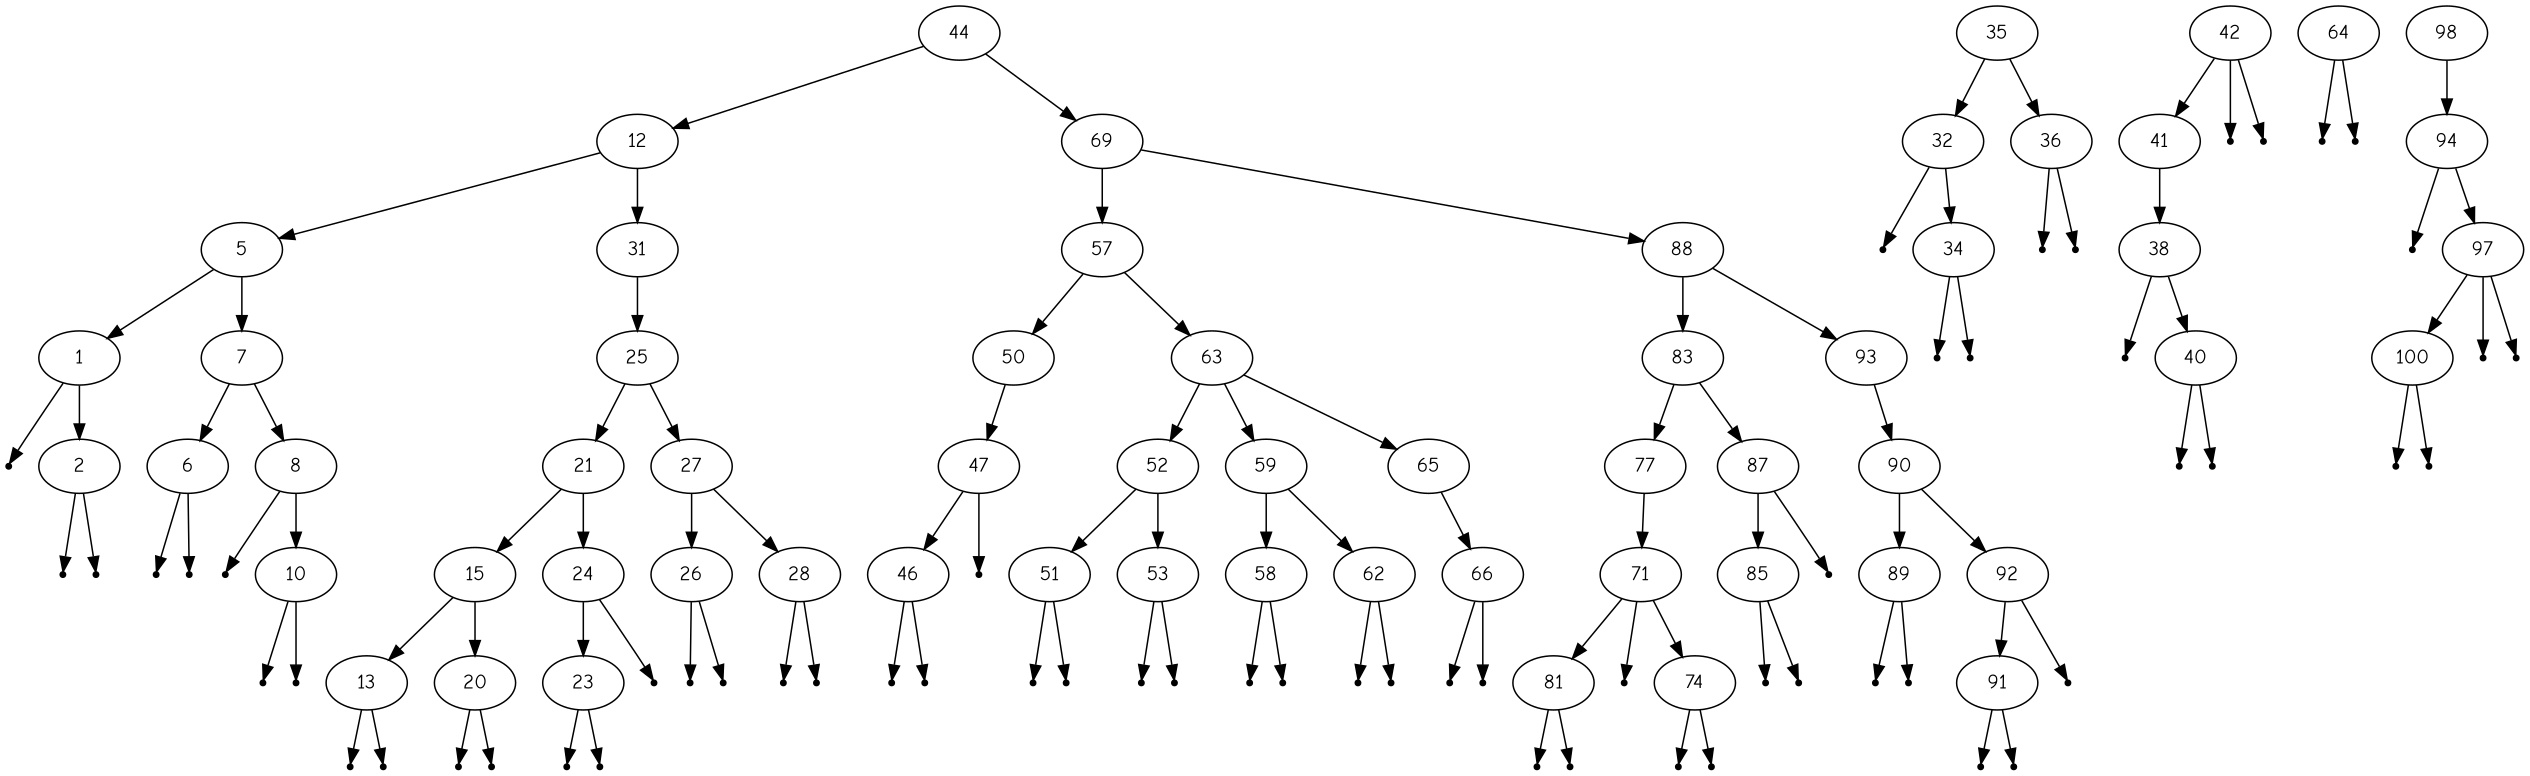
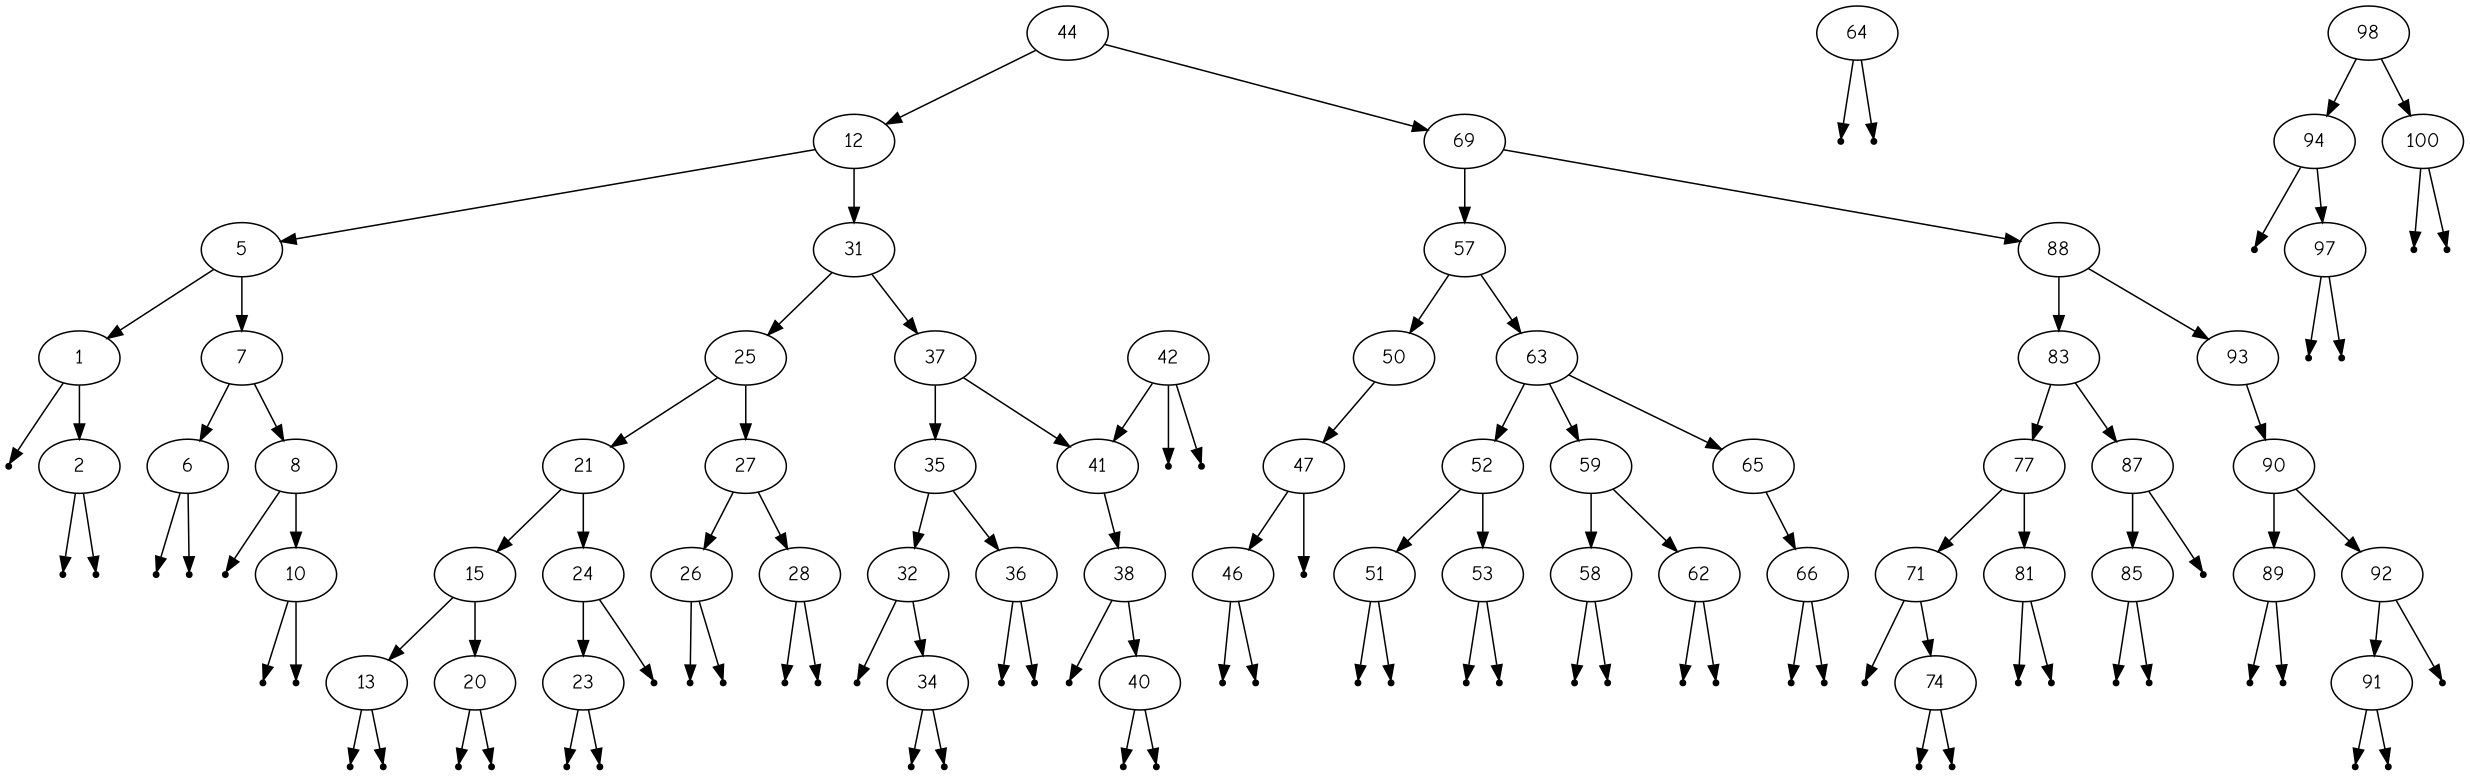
edge "97" -> "100": now "98" -> "100"
node "37": added
edge "71" -> "81": now "77" -> "81"
